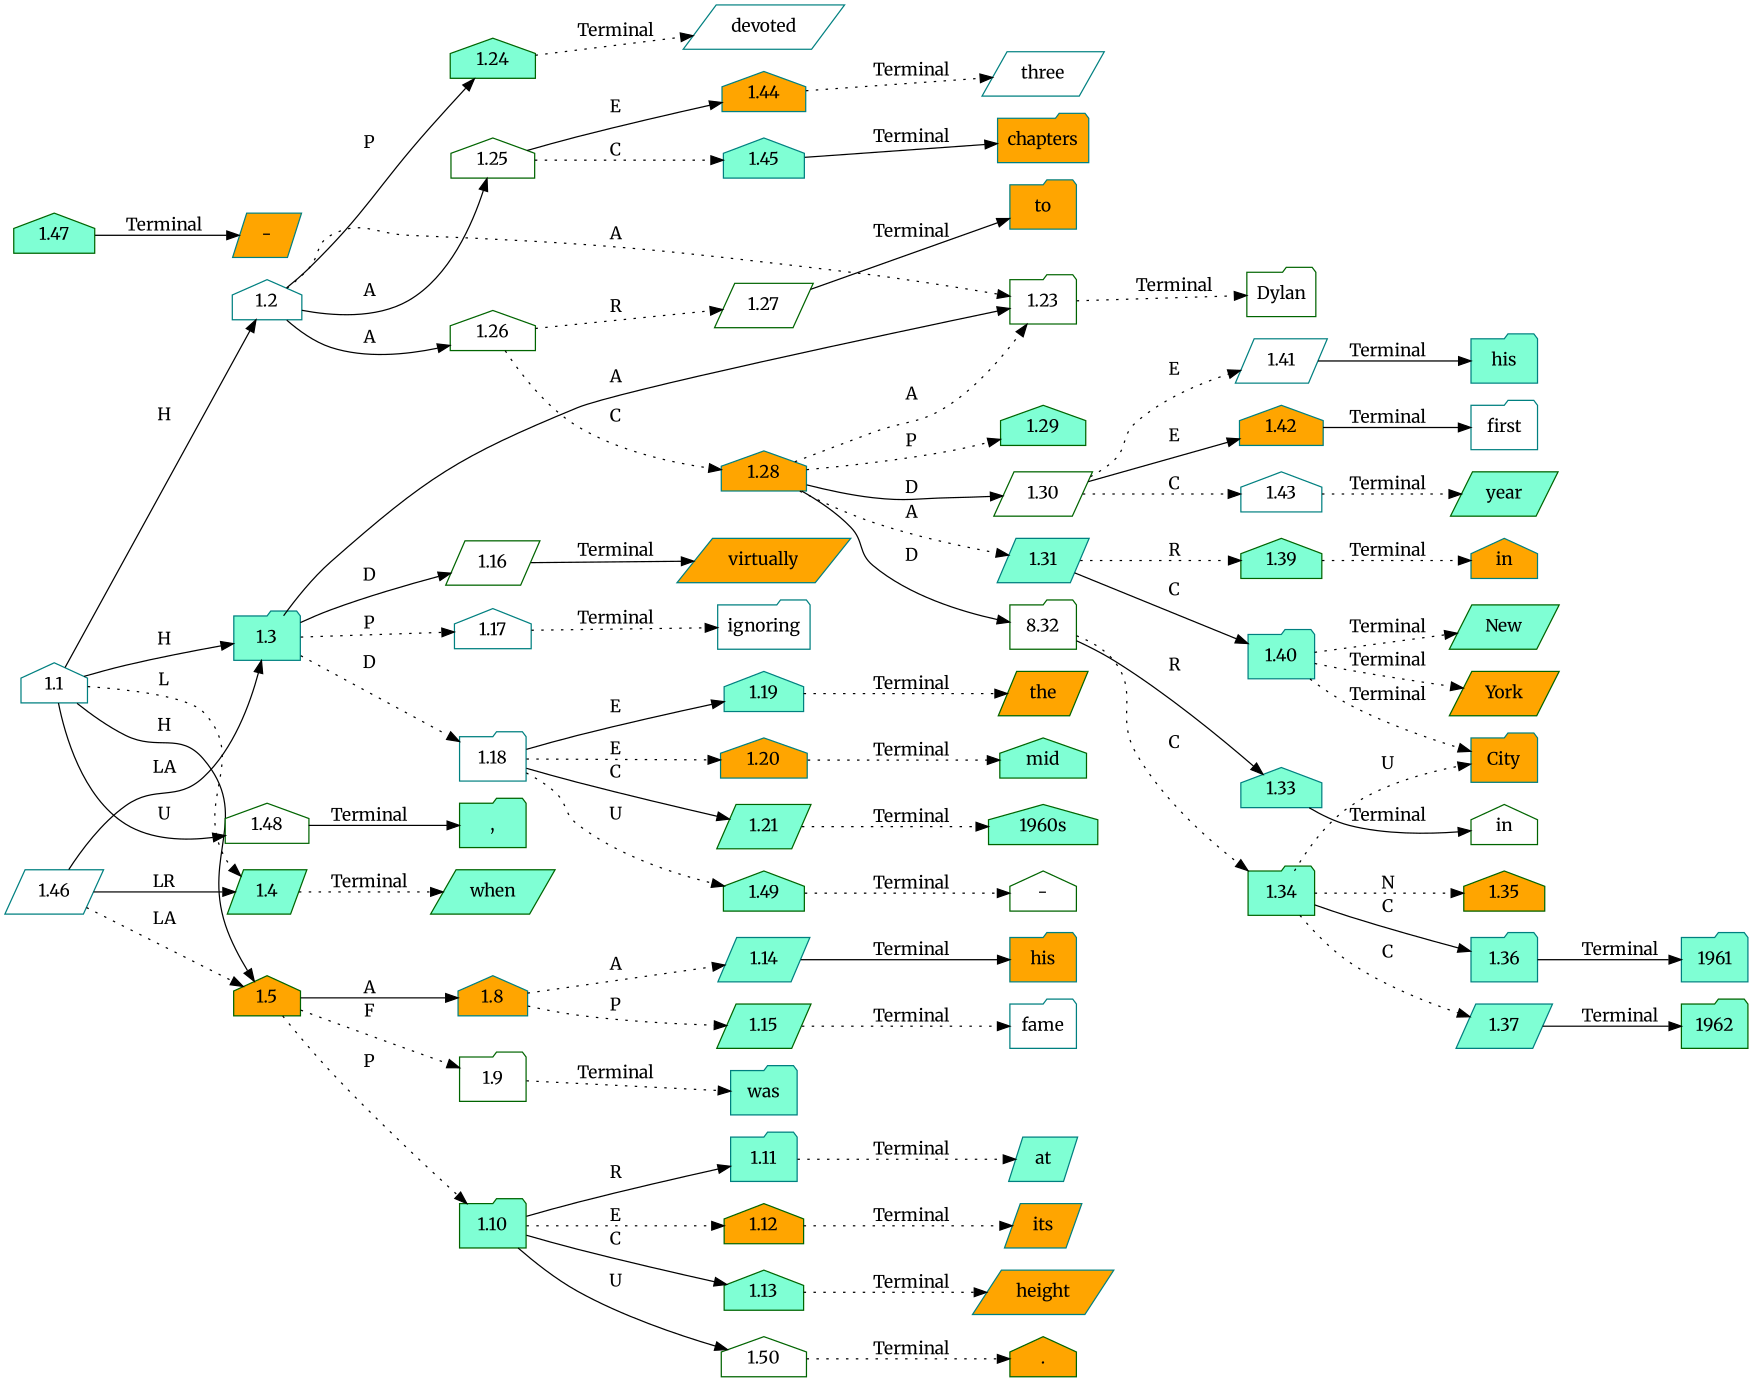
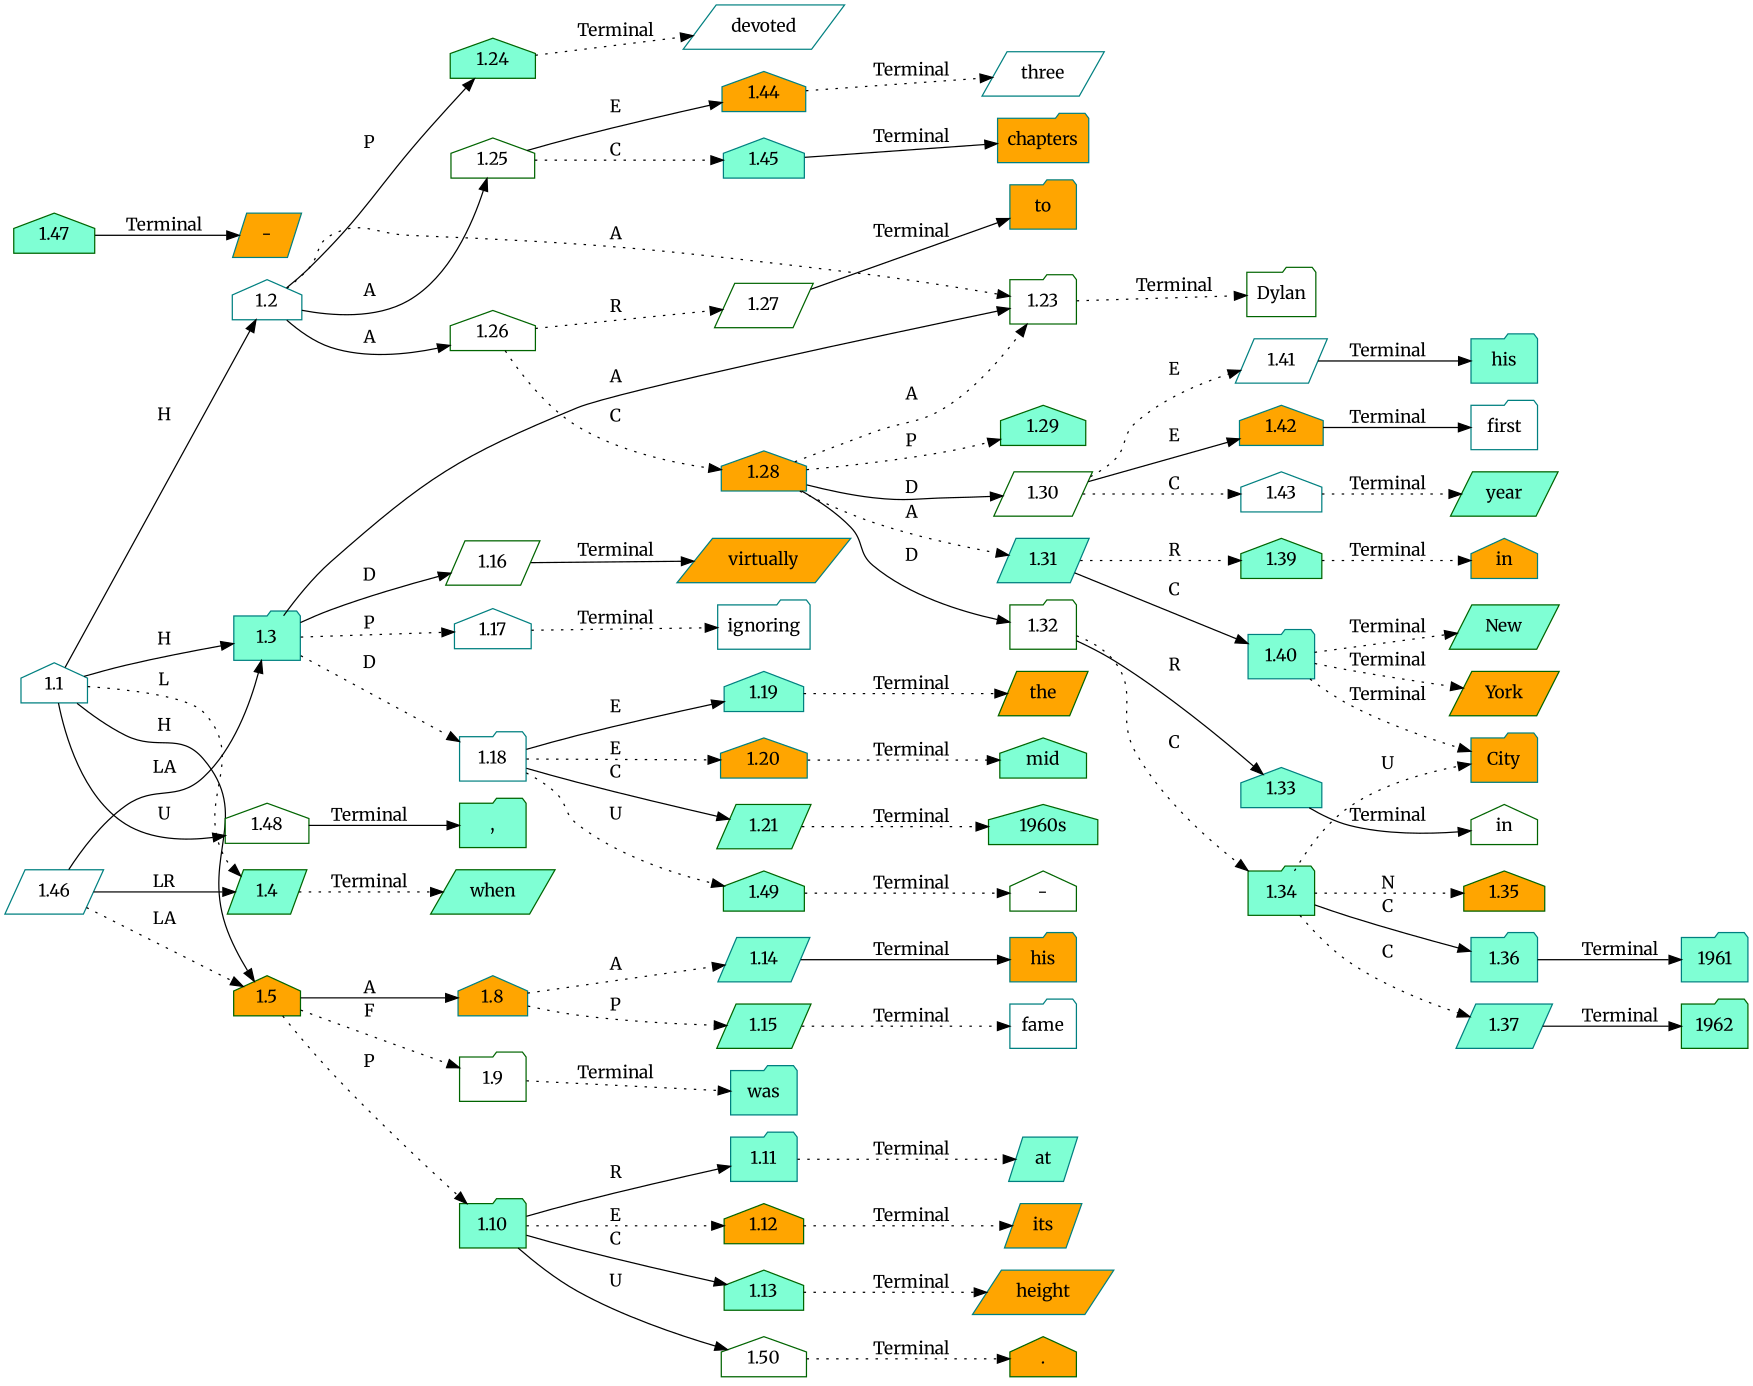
node "8.32": label "8.32" -> "1.32"
